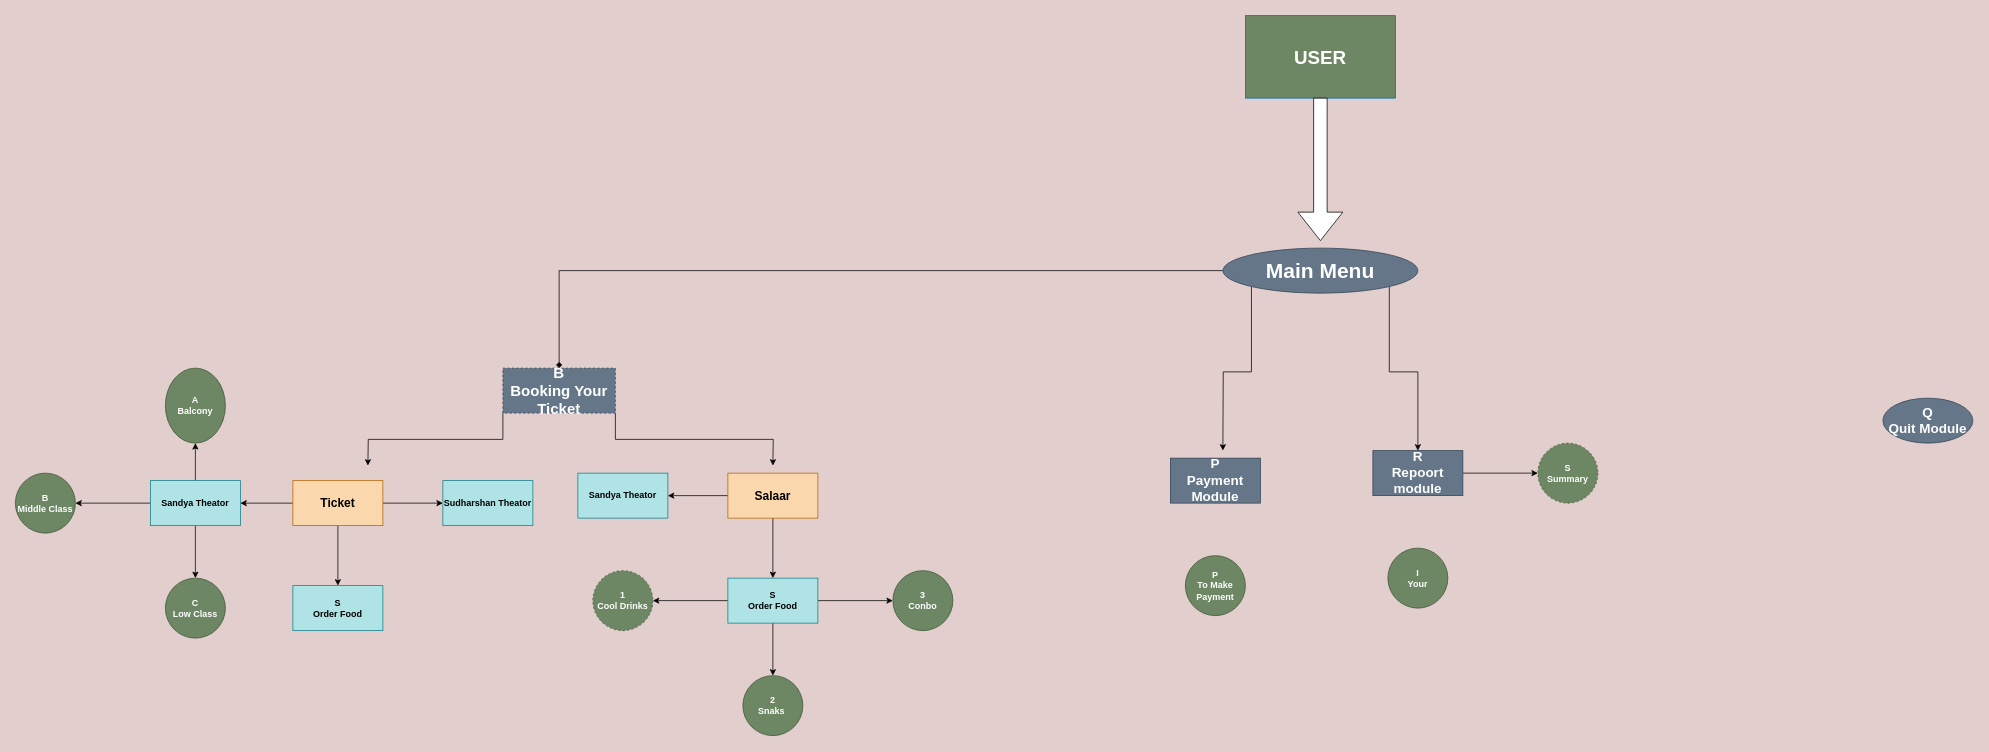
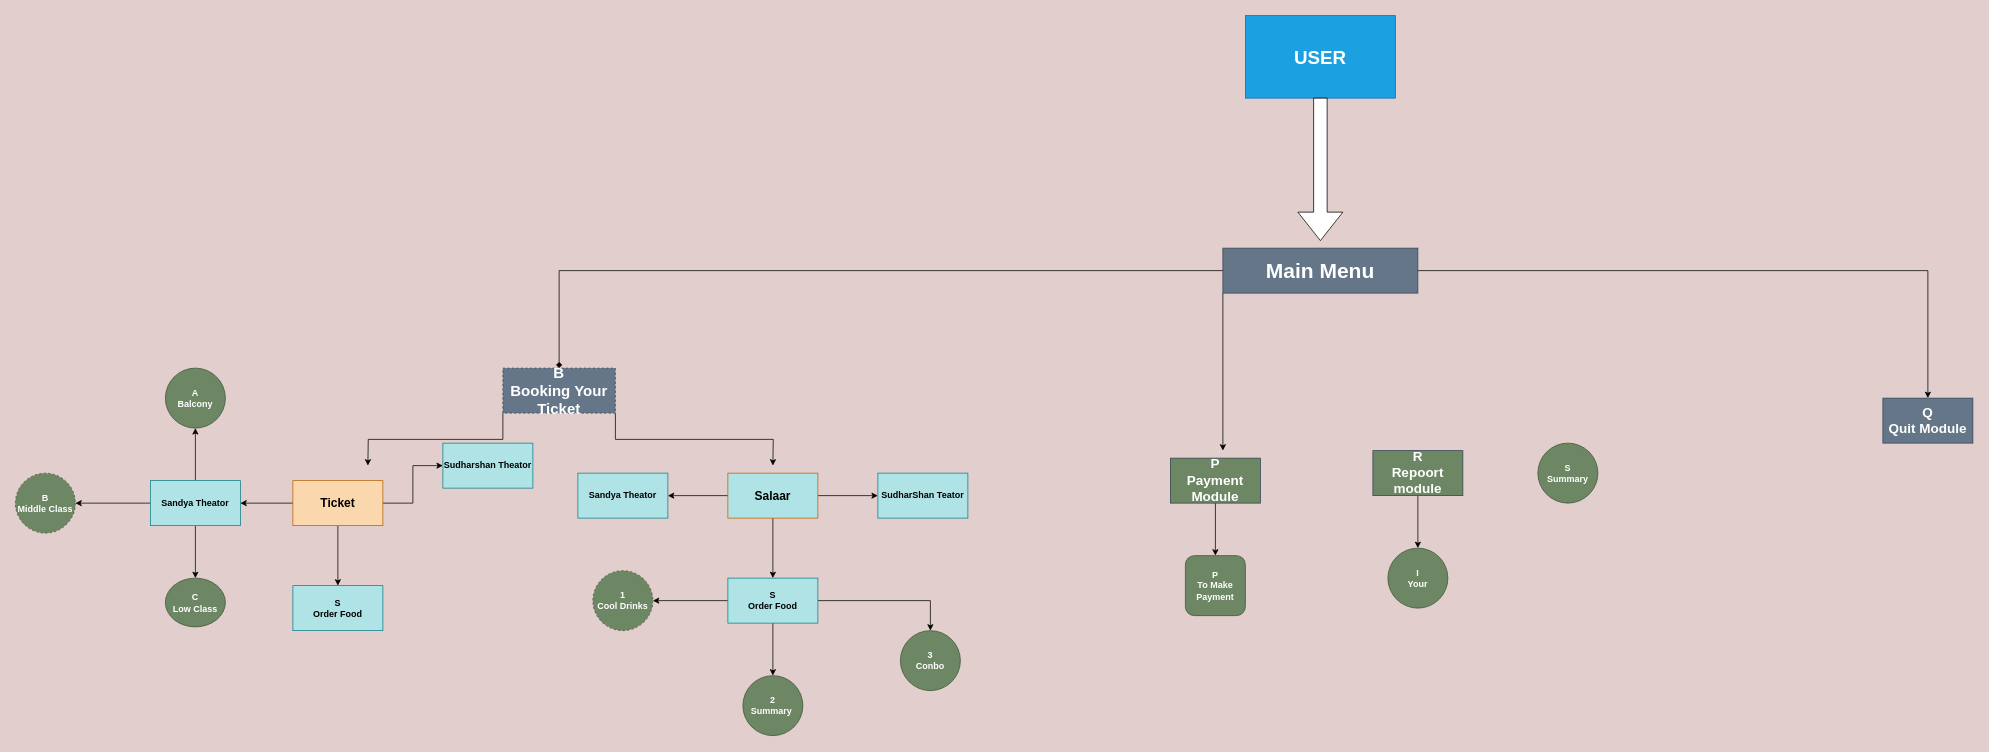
node "USER": fillcolor #6d8764 -> #1ba1e2
node "Main Menu": shape ellipse -> rectangle
edge "Main Menu" -> "Q Quit Module": added
edge "Main Menu" -> "R Repoort module": removed
node "A Balcony": size 60x75 -> 60x60
node "Q Quit Module": shape ellipse -> rectangle
node "R Repoort module": fillcolor #647687 -> #6d8764
edge "R Repoort module" -> "S Summary": removed
node "S Summary": style dashed -> solid
node "P Payment Module": fillcolor #647687 -> #6d8764
node "Salaar": fillcolor #fad7ac -> #b0e3e6
edge "Salaar" -> "SudharShan Teator": added
node "SudharShan Teator": added
node "B Middle Class": style solid -> dashed
node "Sudharshan Theator": moved (488, 503) -> (488, 465)
edge "P Payment Module" -> "P To Make Payment": added
edge "R Repoort module" -> "I Your": added
node "P To Make Payment": shape ellipse -> rounded rectangle
node "3 Conbo": moved (923, 600) -> (930, 660)
node "C Low Class": size 60x60 -> 60x49
node "2 Snaks": label "2 Snaks" -> "2 Summary"
